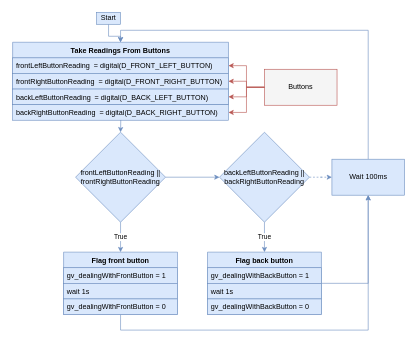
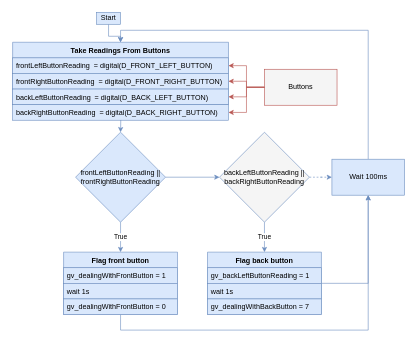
node "backLeftButtonReading || backRightButtonReading": fillcolor #dae8fc -> #f5f5f5
node "gv_dealingWithBackButton = 1": label "gv_dealingWithBackButton = 1" -> "gv_backLeftButtonReading = 1"
node "gv_dealingWithBackButton = 0": label "gv_dealingWithBackButton = 0" -> "gv_dealingWithBackButton = 7"
